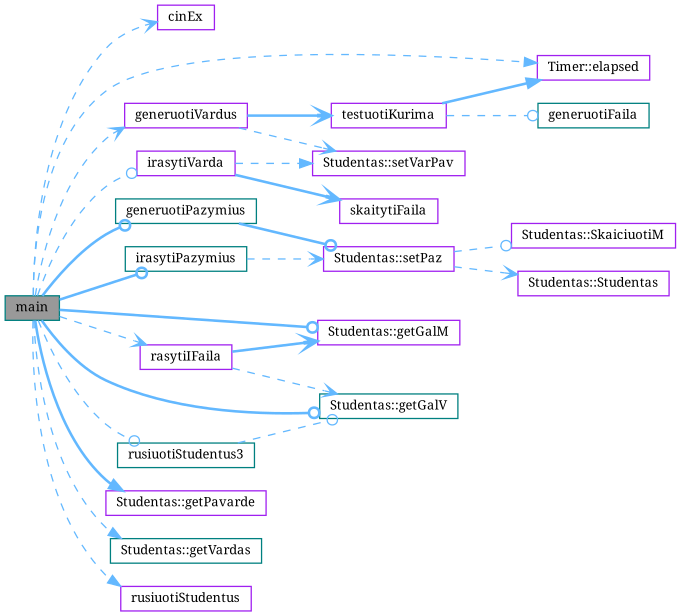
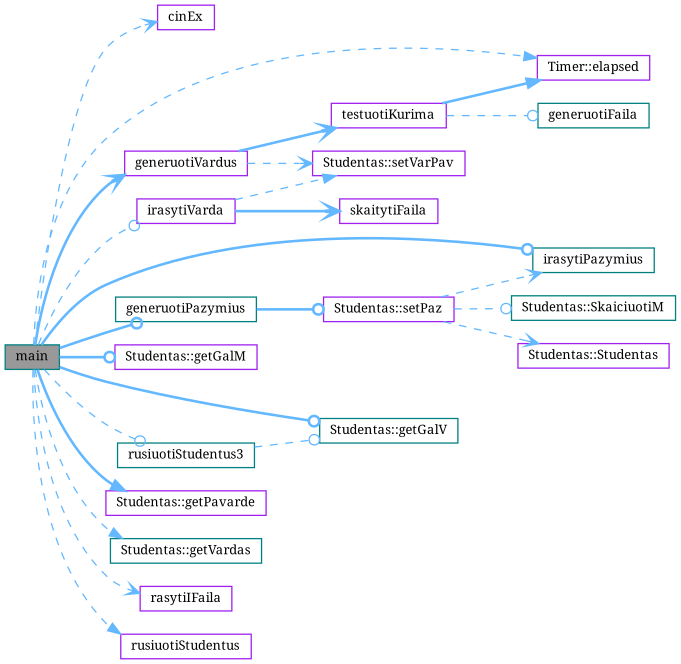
edge "main" -> "generuotiVardus": style dashed -> bold
node "Studentas::SkaiciuotiM": color purple -> teal
edge "irasytiPazymius" -> "Studentas::setPaz": reversed
edge "rasytiIFaila" -> "Studentas::getGalM": removed
edge "rasytiIFaila" -> "Studentas::getGalV": removed
